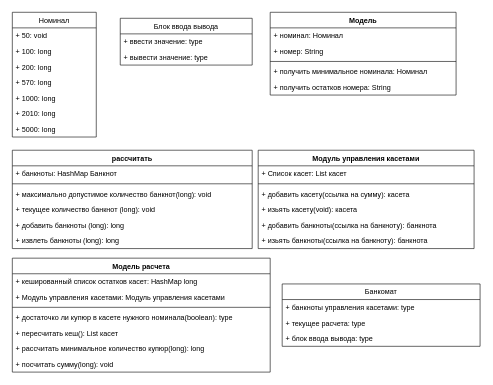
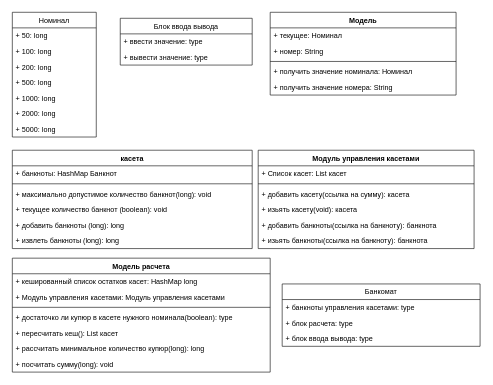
node "+ 50: void": label "+ 50: void" -> "+ 50: long"
node "+ номинал: Номинал": label "+ номинал: Номинал" -> "+ текущее: Номинал"
node "+ получить минимальное номинала: Номинал": label "+ получить минимальное номинала: Номинал" -> "+ получить значение номинала: Номинал"
node "+ 570: long": label "+ 570: long" -> "+ 500: long"
node "+ получить остатков номера: String": label "+ получить остатков номера: String" -> "+ получить значение номера: String"
node "+ 2010: long": label "+ 2010: long" -> "+ 2000: long"
node "рассчитать": label "рассчитать" -> "касета"
node "+ текущее количество банкнот (long): void": label "+ текущее количество банкнот (long): void" -> "+ текущее количество банкнот (boolean): void"
node "+ текущее расчета: type": label "+ текущее расчета: type" -> "+ блок расчета: type"
